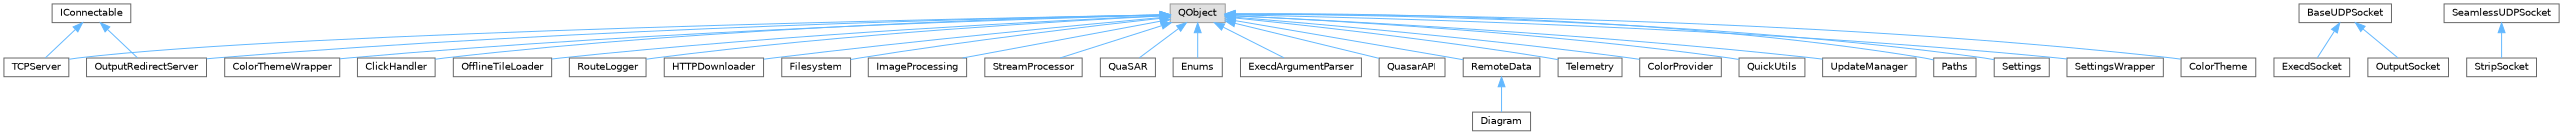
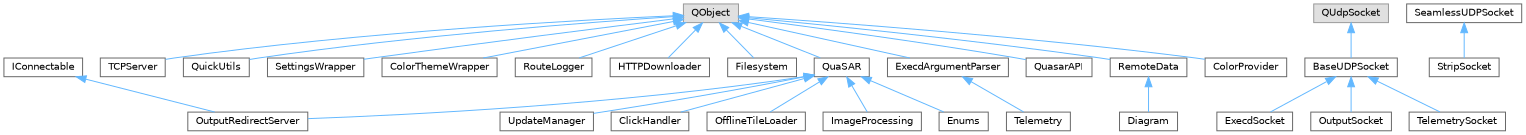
node "QUdpSocket": added
edge "ClickHandler" -> "QObject": now "ClickHandler" -> "QuaSAR"
edge "OutputRedirectServer" -> "QObject": now "OutputRedirectServer" -> "QuaSAR"
edge "ImageProcessing" -> "QObject": now "ImageProcessing" -> "QuaSAR"
edge "OfflineTileLoader" -> "QObject": now "OfflineTileLoader" -> "QuaSAR"
edge "Telemetry" -> "QObject": now "Telemetry" -> "ExecdArgumentParser"
edge "TCPServer" -> "IConnectable": removed
edge "Enums" -> "QObject": now "Enums" -> "QuaSAR"
edge "UpdateManager" -> "QObject": now "UpdateManager" -> "QuaSAR"
node "StreamProcessor": removed
node "Paths": removed
node "Settings": removed
node "ColorTheme": removed
node "TelemetrySocket": added
